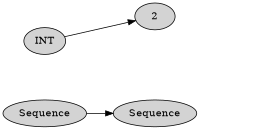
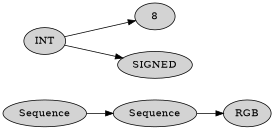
node "2": label "2" -> "8"
node "SIGNED": added
node "RGB": added
